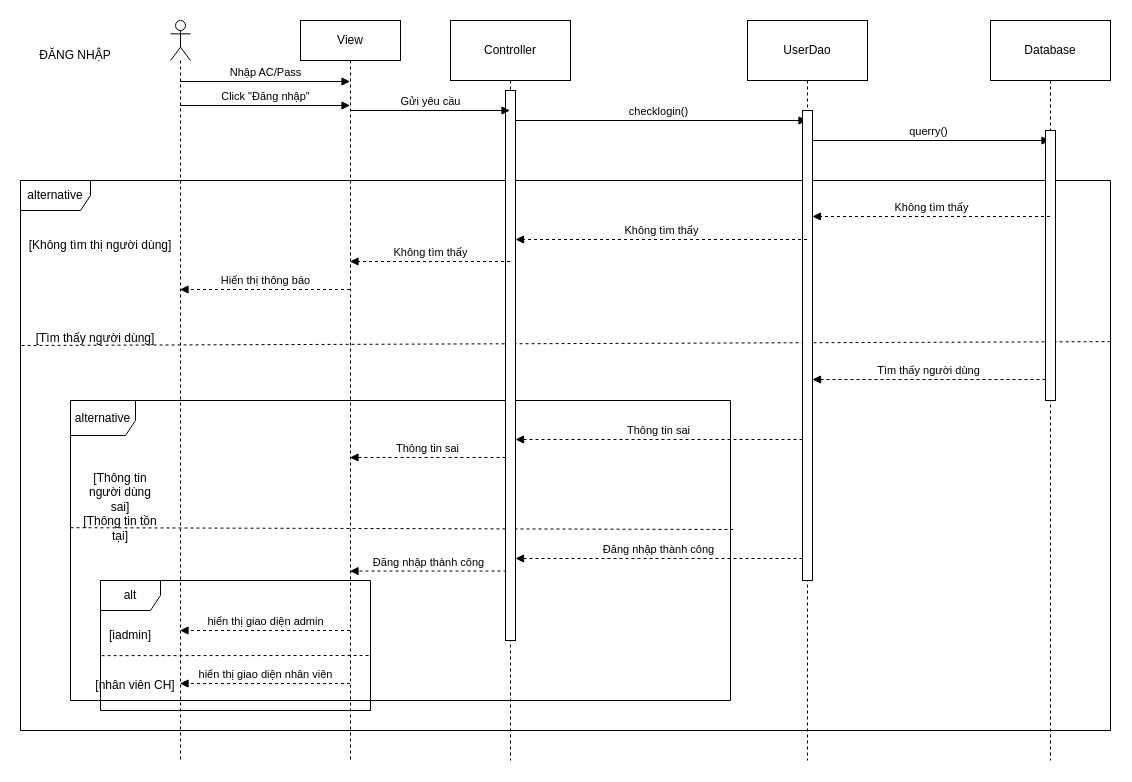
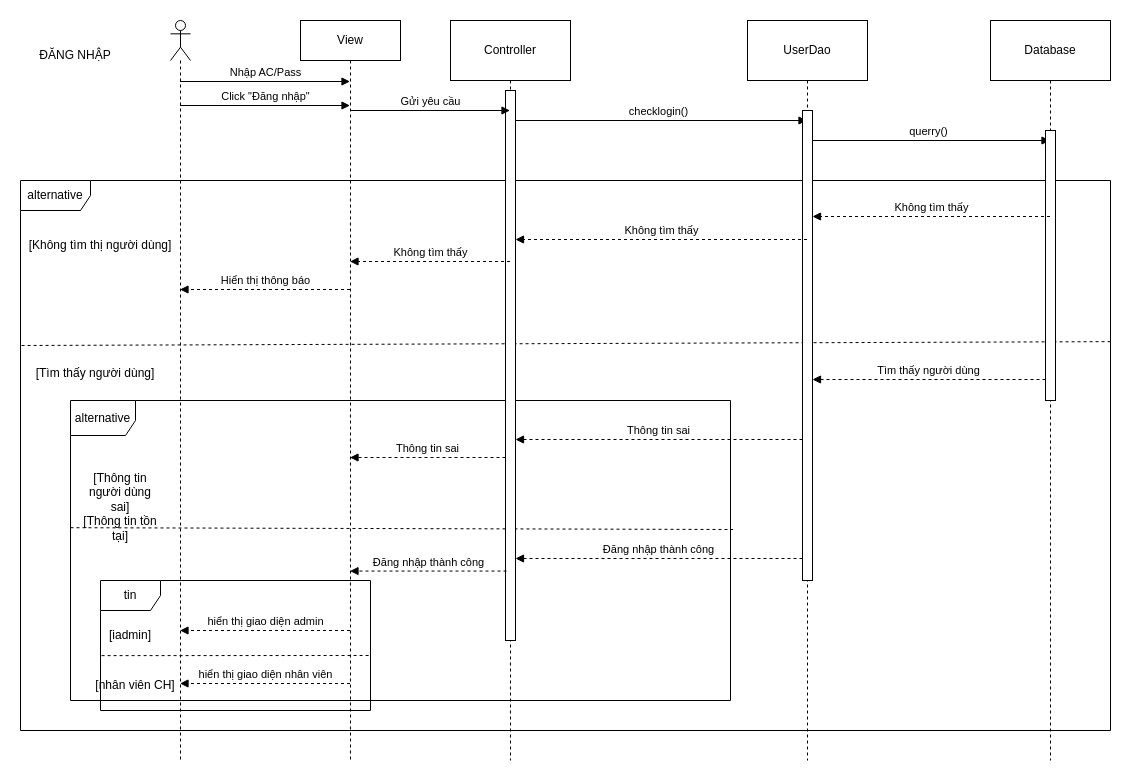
node "[Tìm thấy người dùng]": moved (96, 339) -> (96, 374)
node "alt": label "alt" -> "tin"
